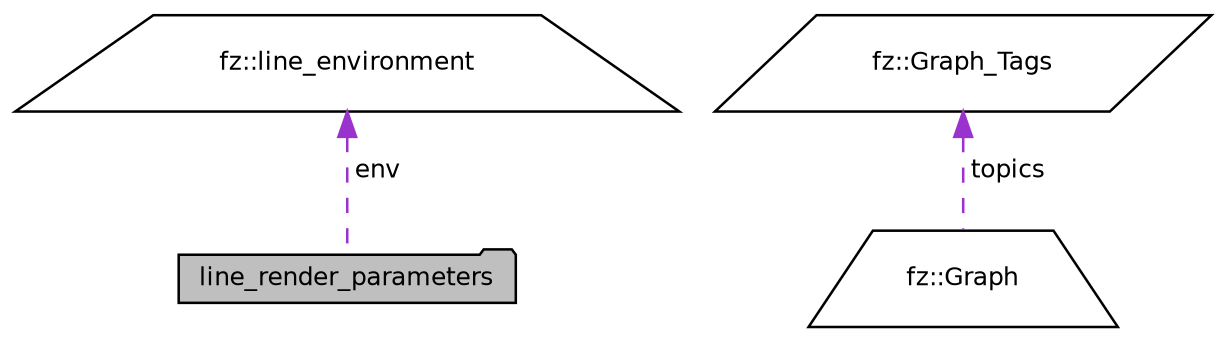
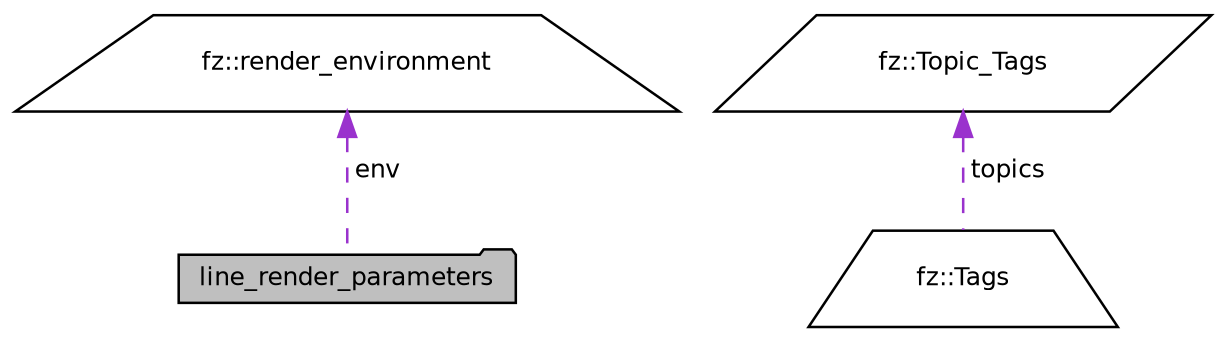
node "fz::line_environment": label "fz::line_environment" -> "fz::render_environment"
node "fz::Graph_Tags": label "fz::Graph_Tags" -> "fz::Topic_Tags"
node "fz::Graph": label "fz::Graph" -> "fz::Tags"
